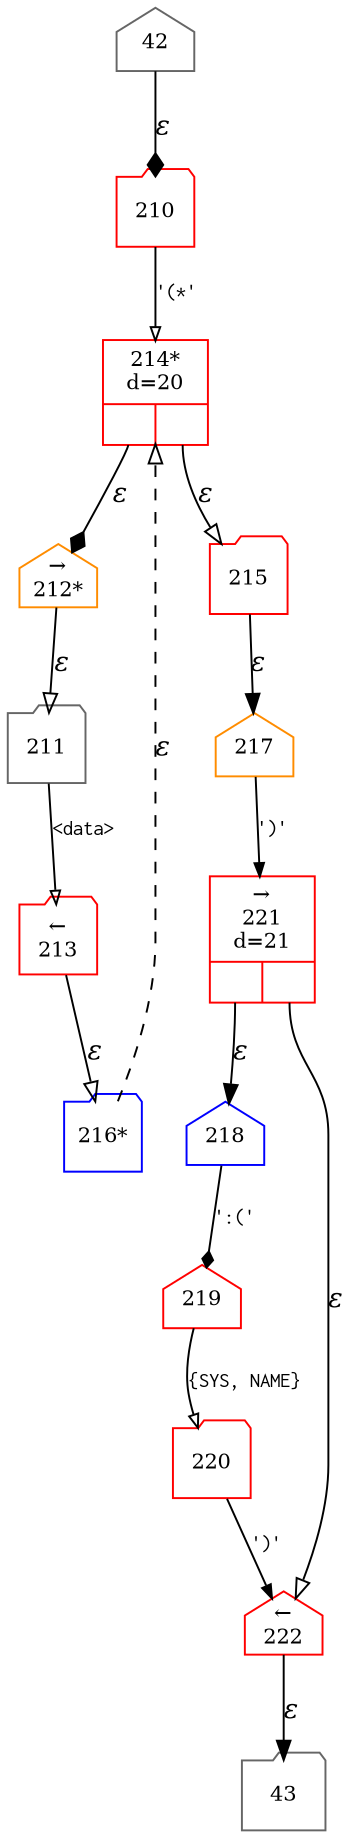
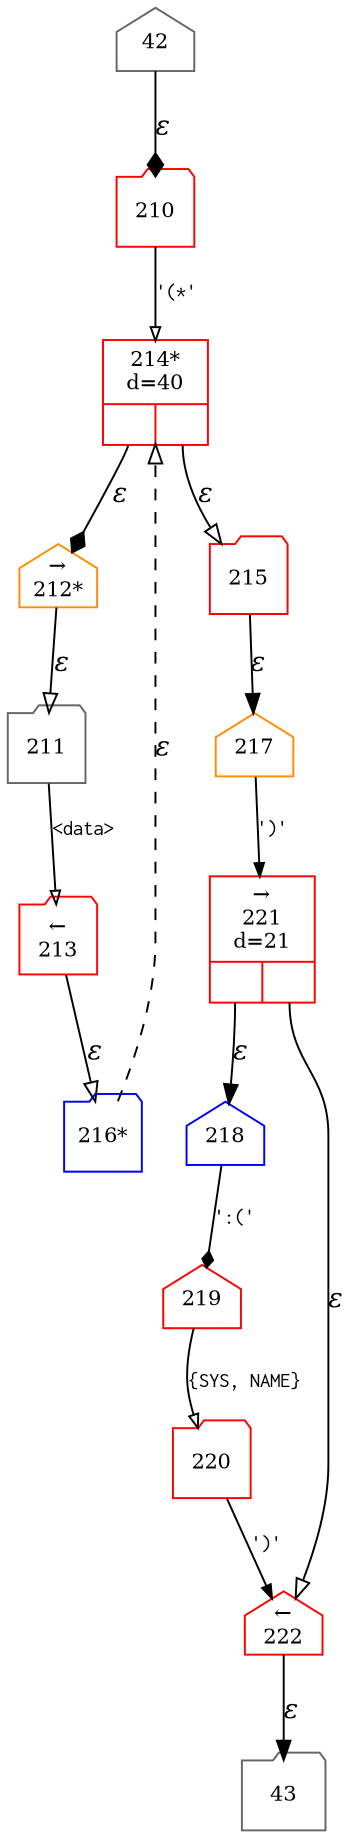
node "214*": text "d=20" -> "d=40"
